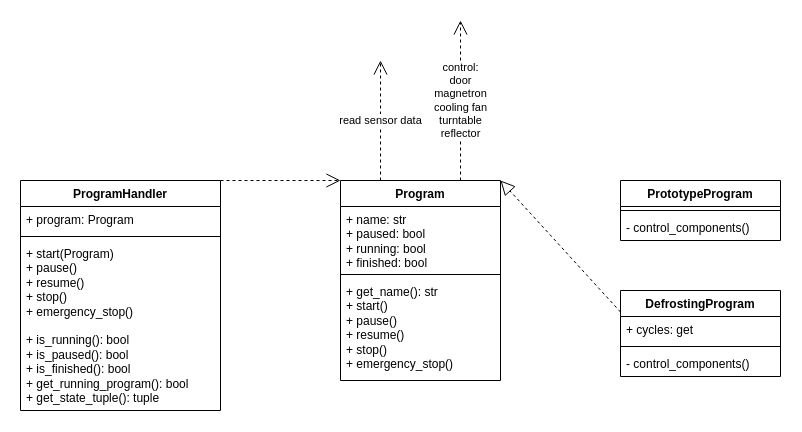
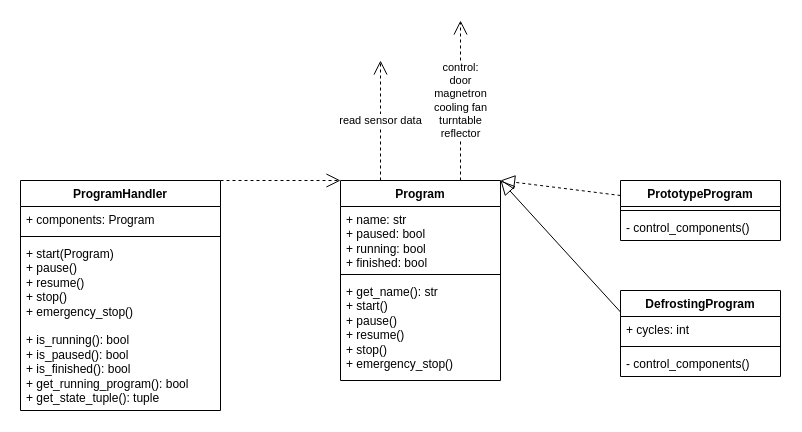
edge "PrototypeProgram" -> "Program": added
node "+ program: Program": label "+ program: Program" -> "+ components: Program"
edge "DefrostingProgram" -> "Program": style dashed -> solid
node "+ cycles: get": label "+ cycles: get" -> "+ cycles: int"
